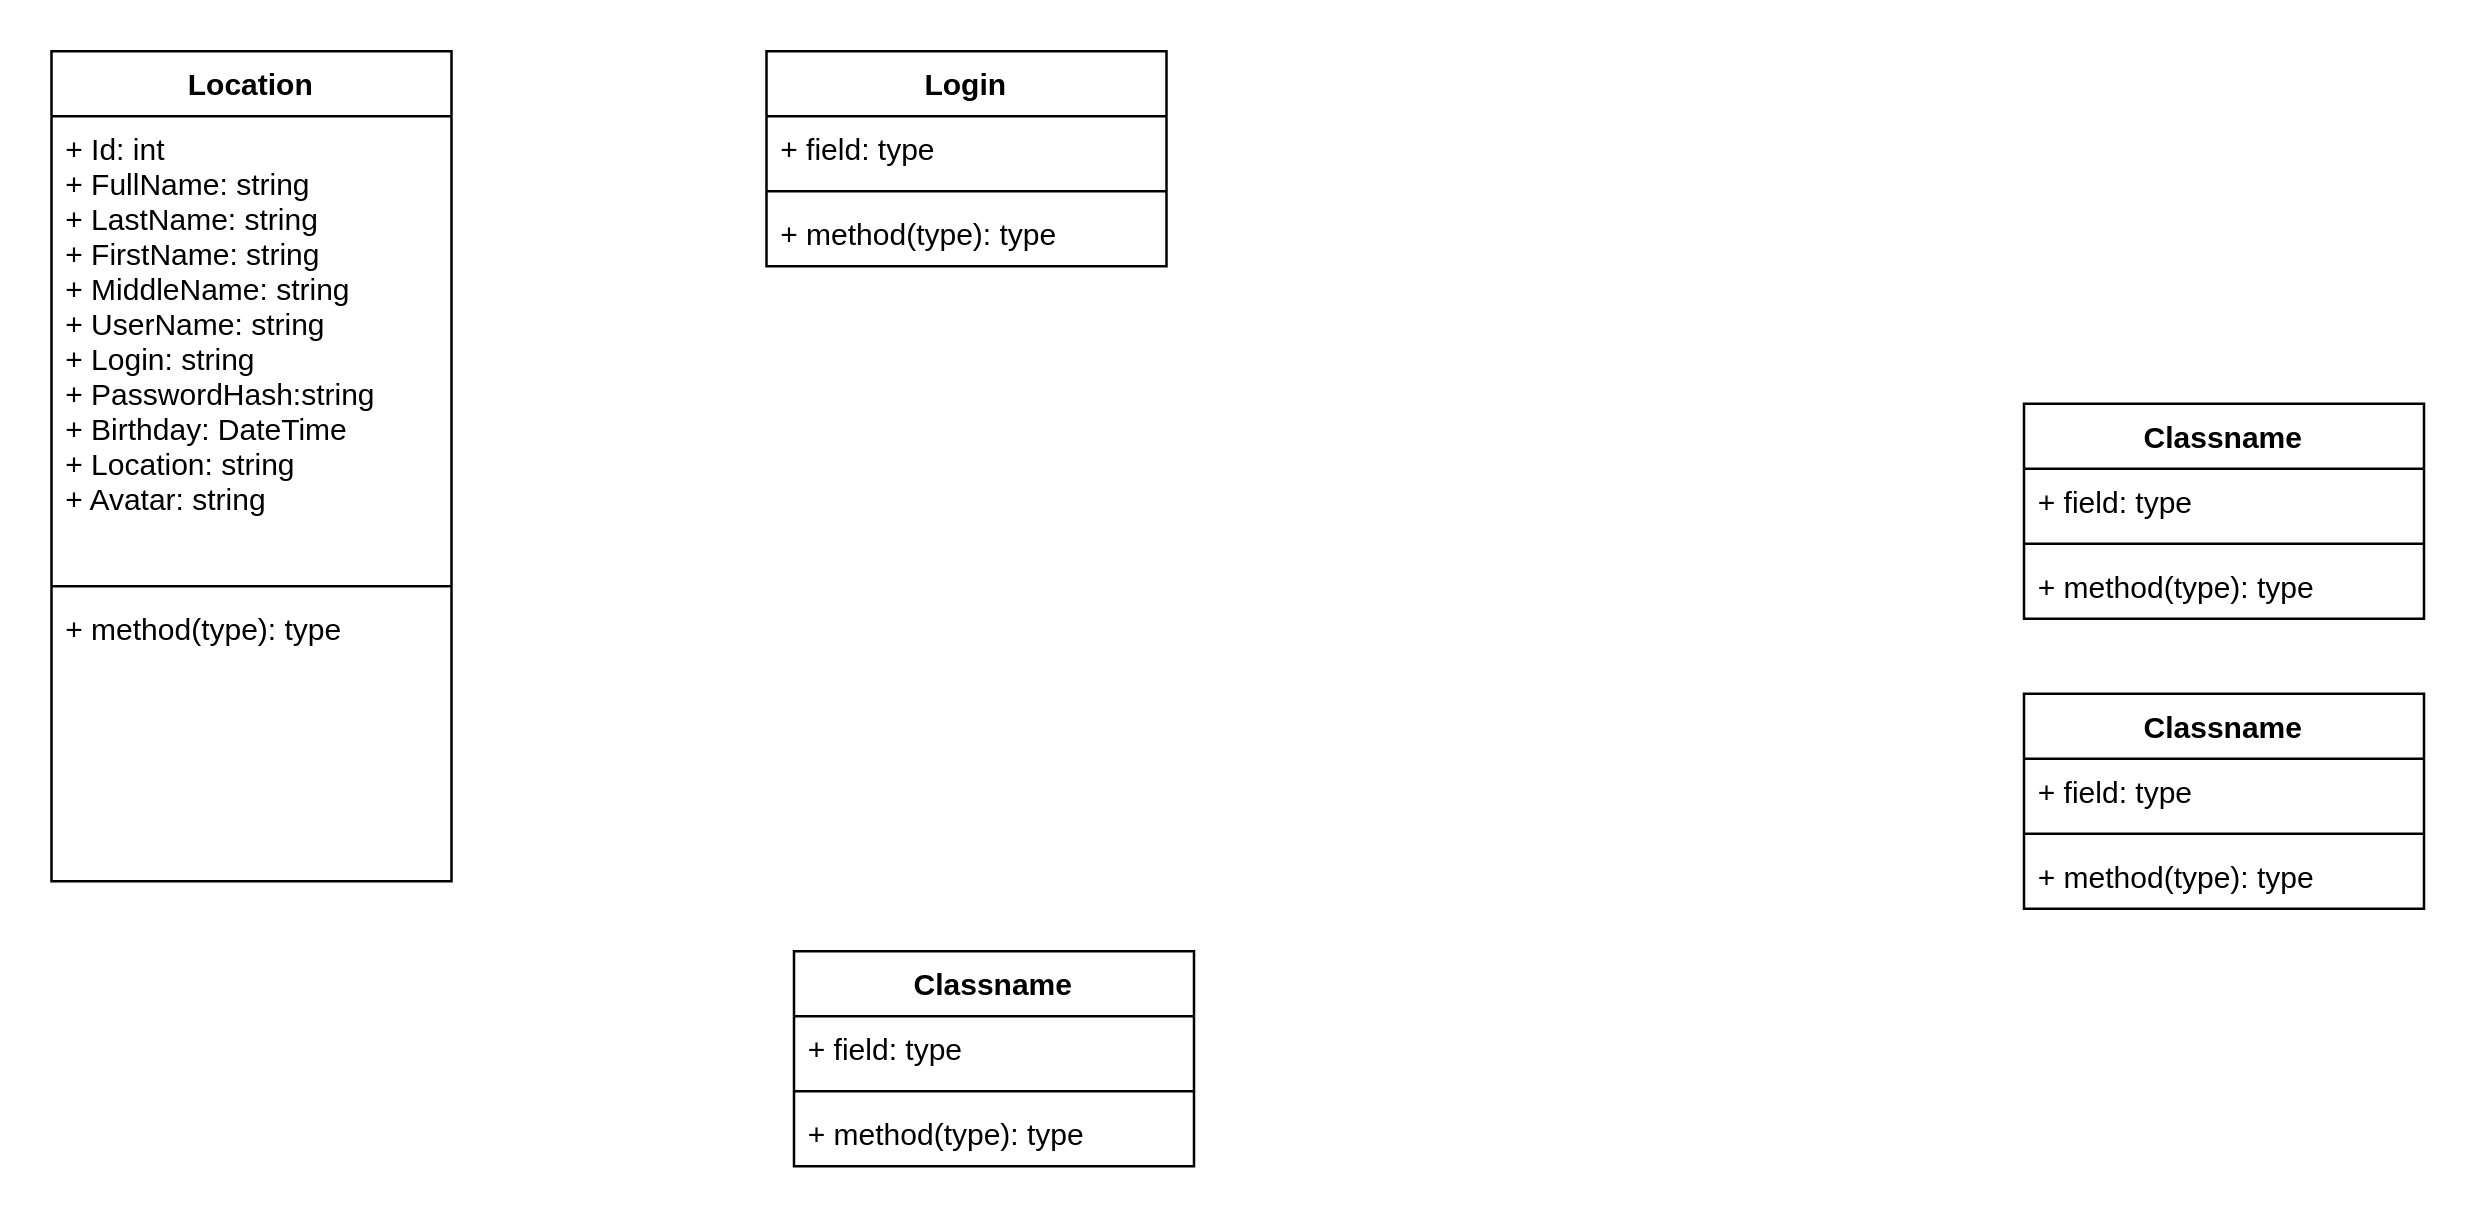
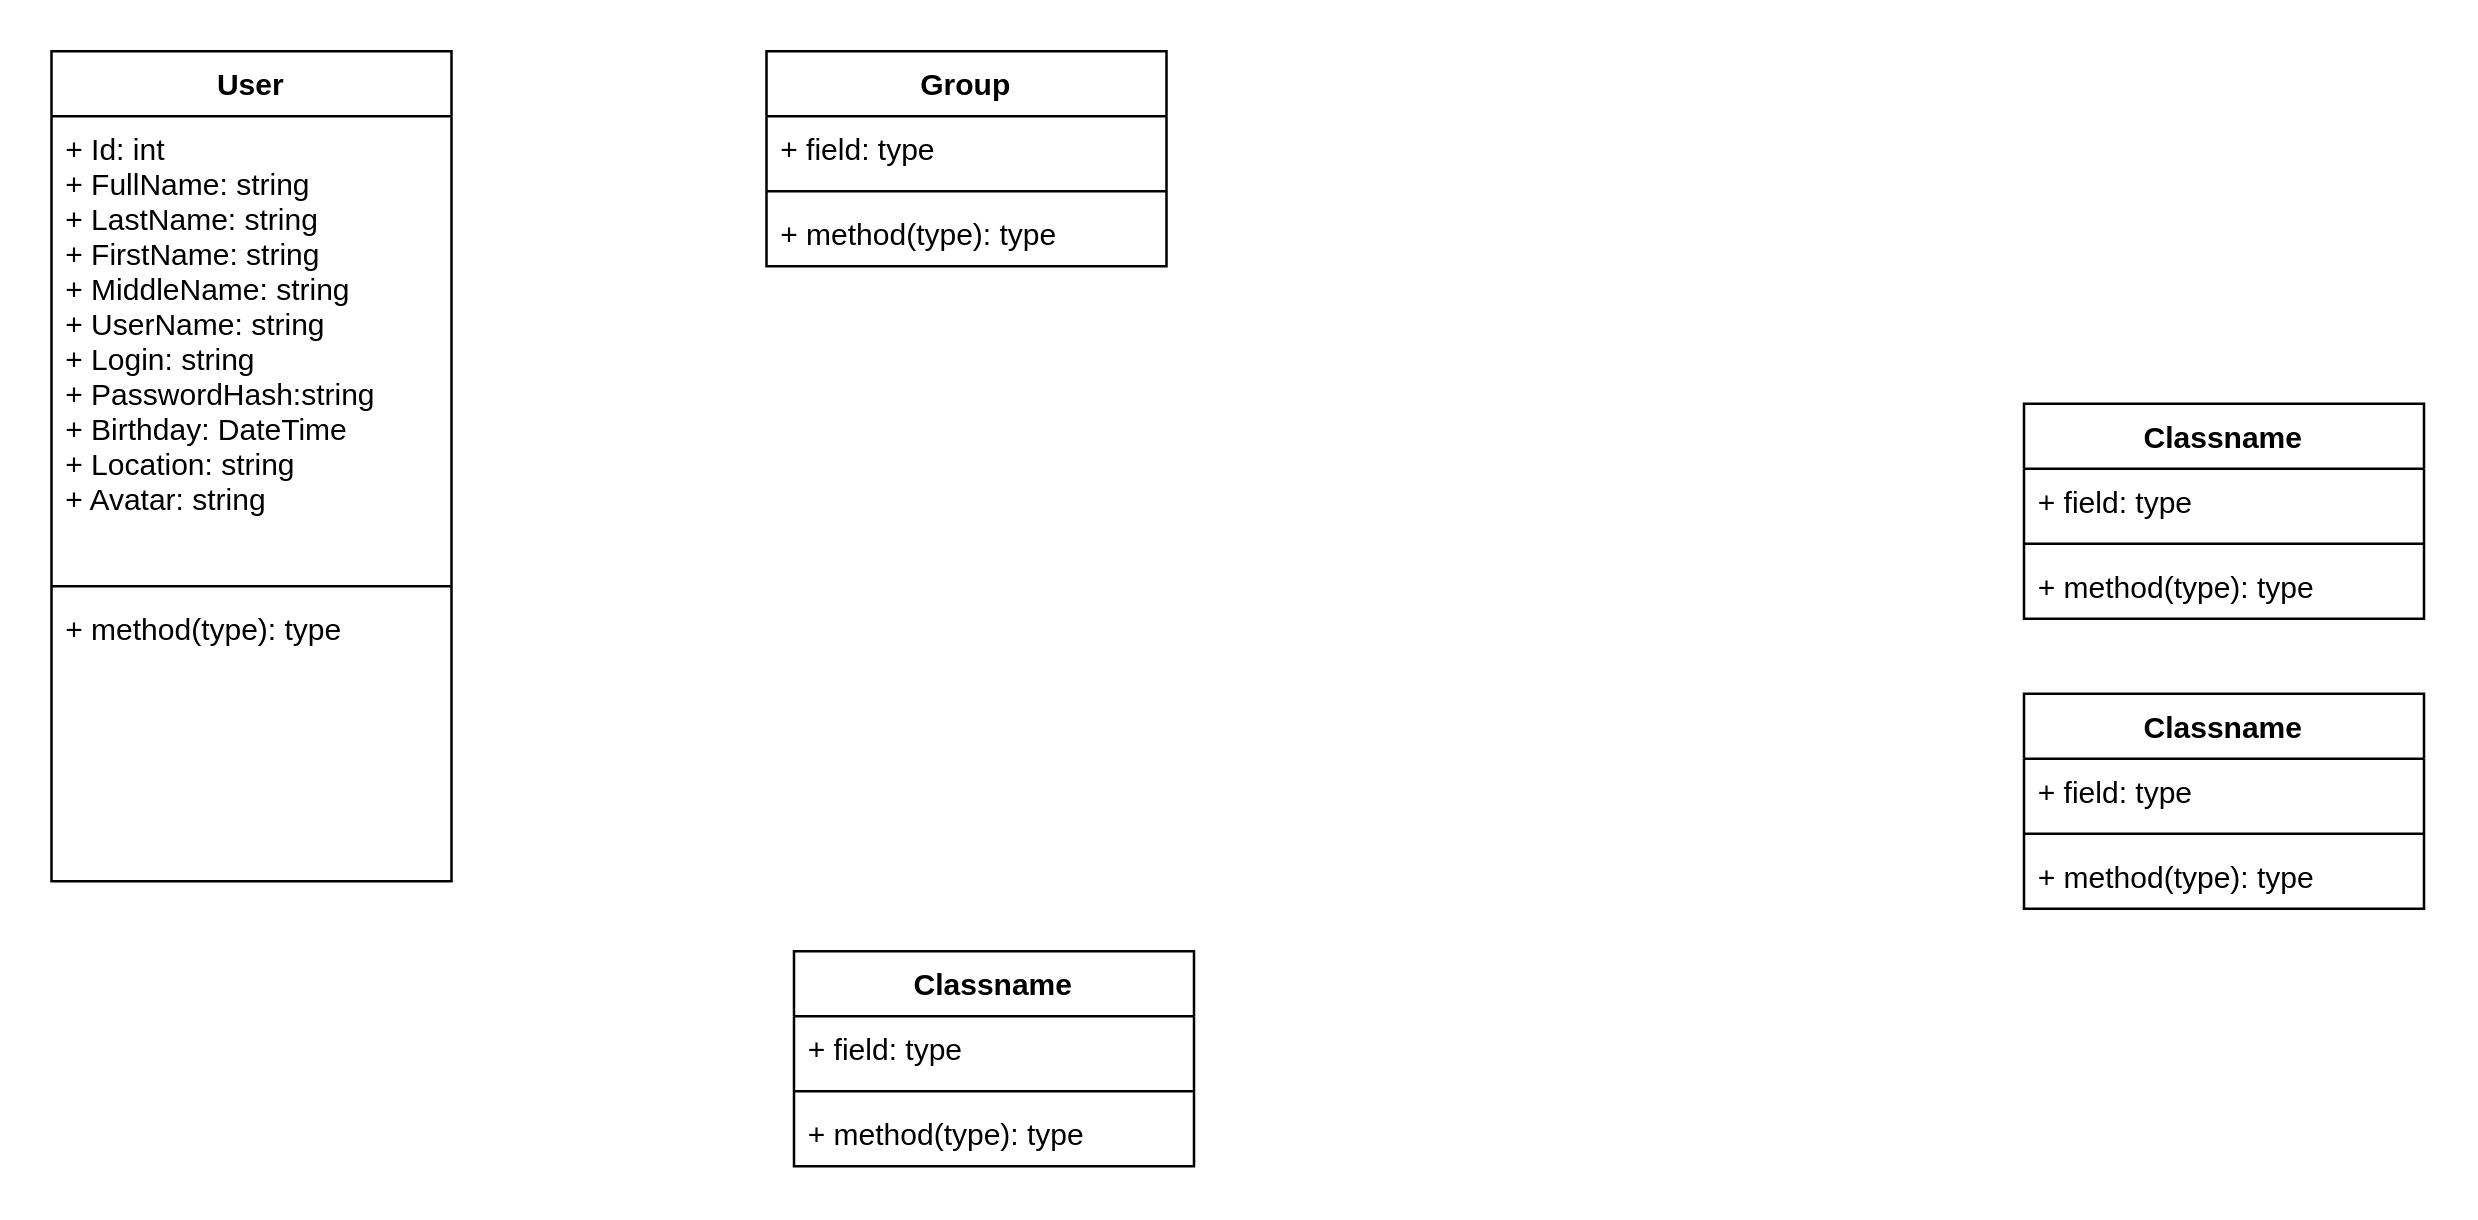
node "Location": label "Location" -> "User"
node "Login": label "Login" -> "Group"
